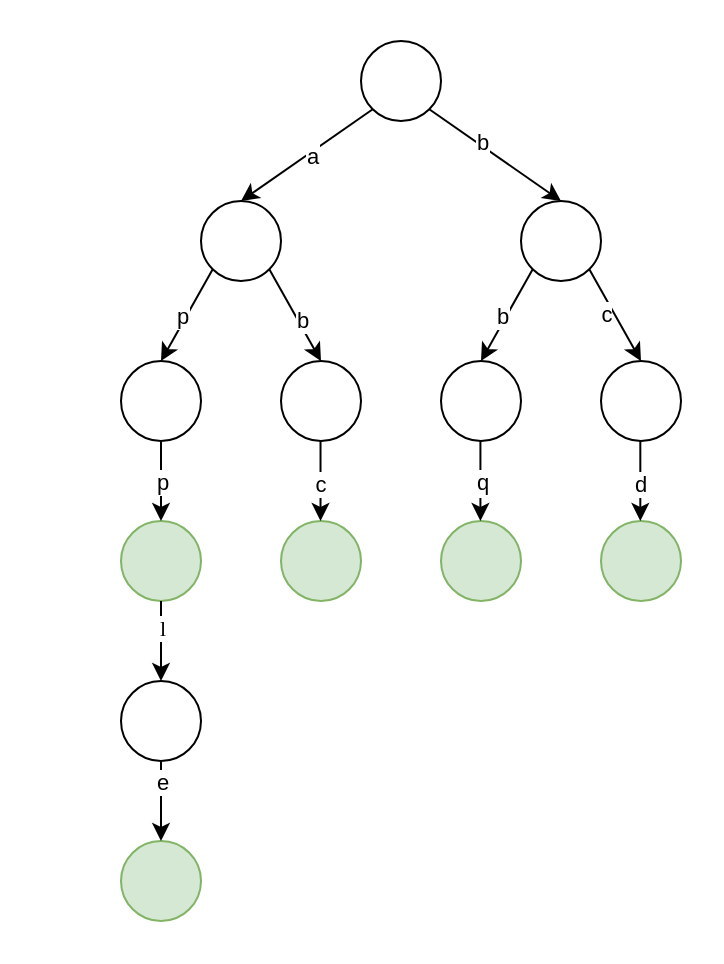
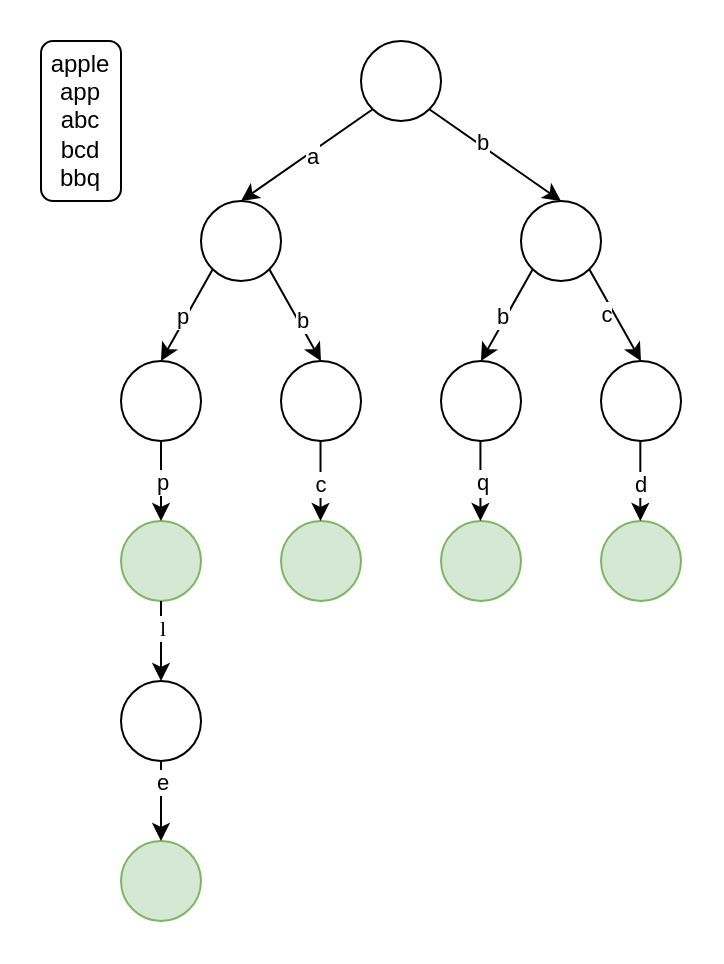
node "apple app abc bcd bbq": added
